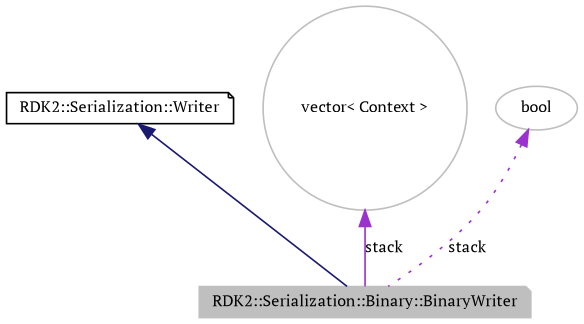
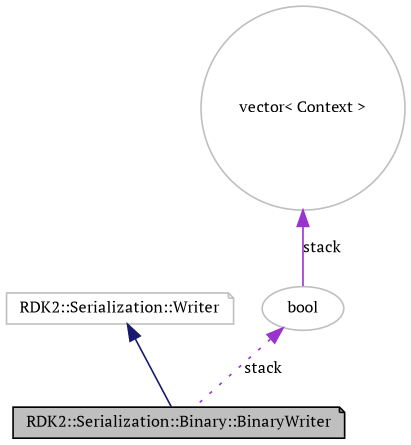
node "RDK2::Serialization::Writer": color black -> grey75
edge "RDK2::Serialization::Binary::BinaryWriter" -> "vector< Context >": now "bool" -> "vector< Context >"
node "RDK2::Serialization::Binary::BinaryWriter": color grey75 -> black
